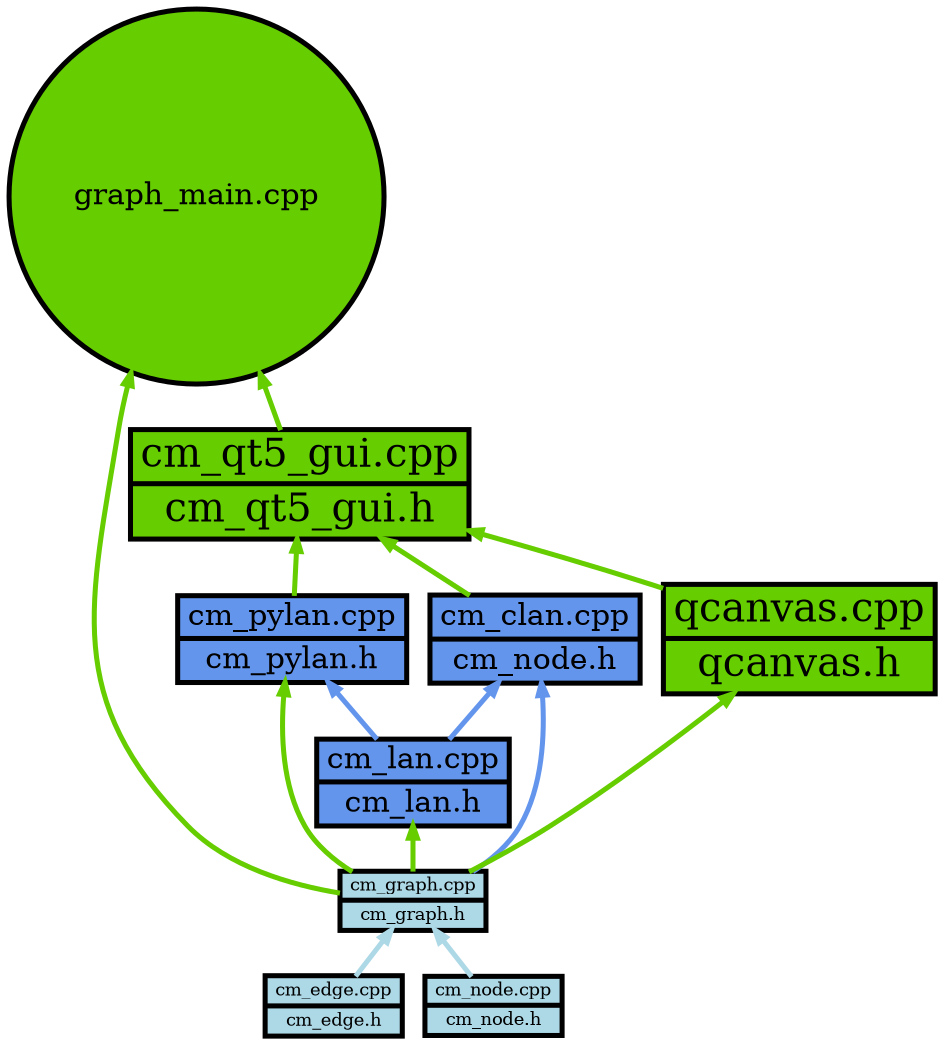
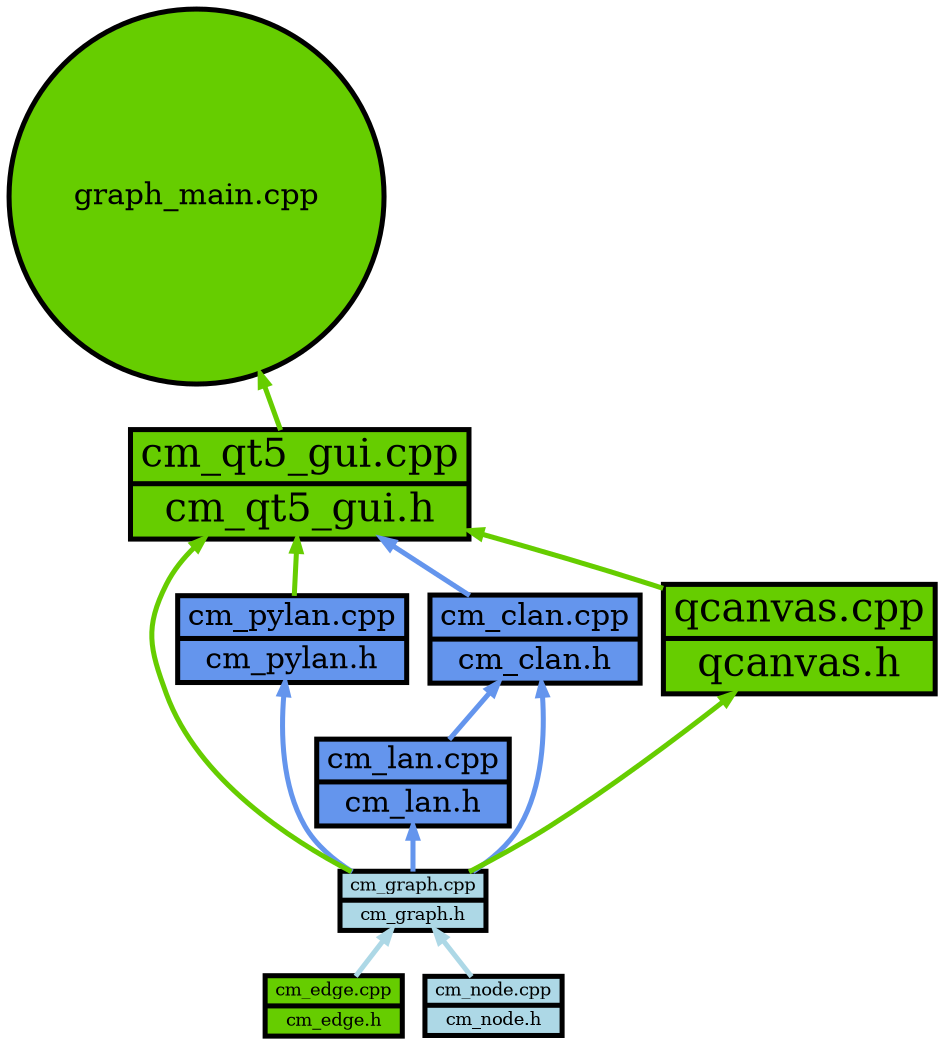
edge "cm_clan.cpp" -> "cm_qt5_gui.cpp": color chartreuse3 -> cornflowerblue
node "cm_clan.cpp": text "cm_node.h" -> "cm_clan.h"
edge "cm_graph.cpp" -> "graph_main.cpp": now "cm_graph.cpp" -> "cm_qt5_gui.cpp"
edge "cm_lan.cpp" -> "cm_pylan.cpp": removed
edge "cm_graph.cpp" -> "cm_pylan.cpp": color chartreuse3 -> cornflowerblue
edge "cm_graph.cpp" -> "cm_lan.cpp": color chartreuse3 -> cornflowerblue
node "cm_edge.cpp": fillcolor lightblue -> chartreuse3
